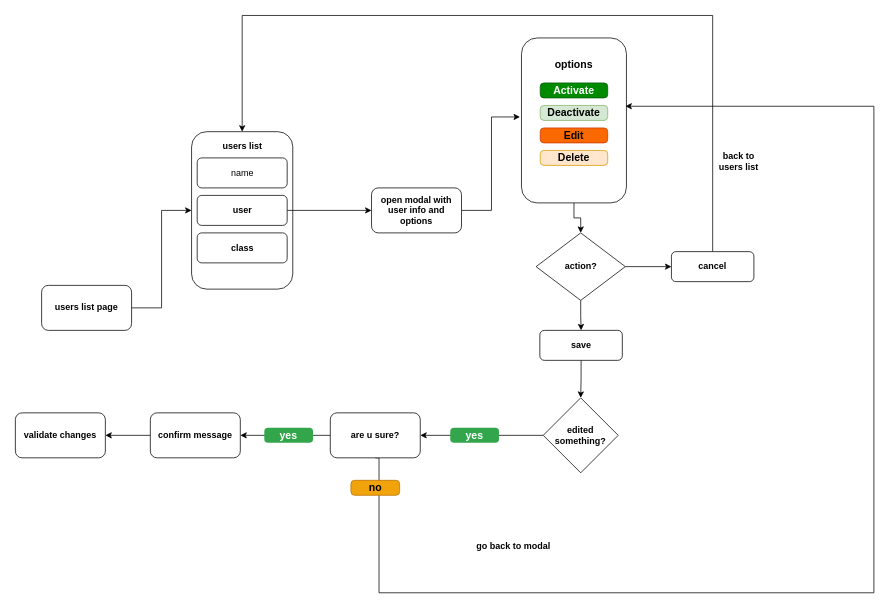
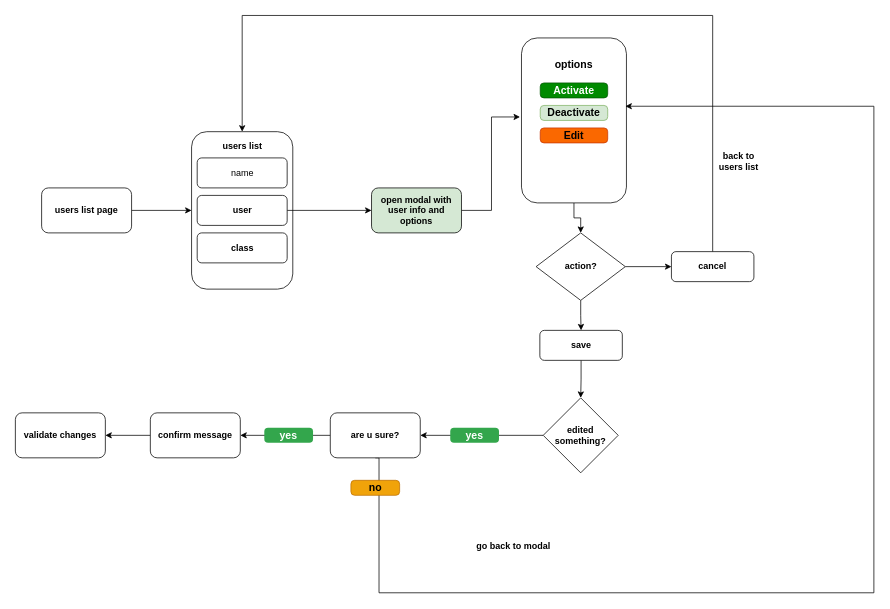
node "Delete": removed
node "open modal with user info and options": fillcolor #ffffff -> #d5e8d4
node "users list page": moved (87, 308) -> (87, 210)
